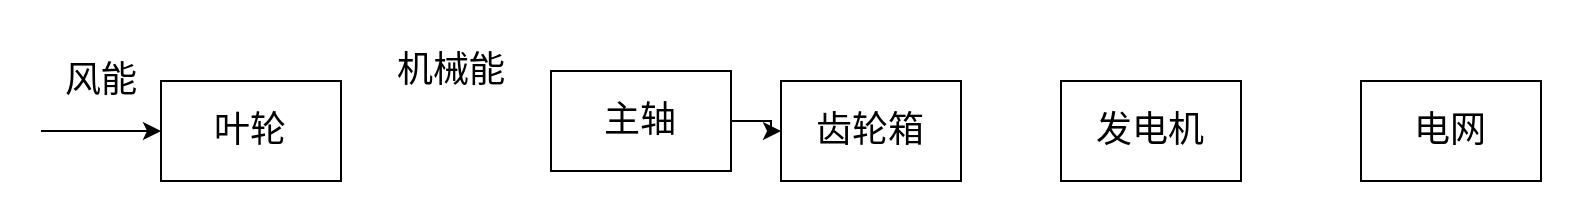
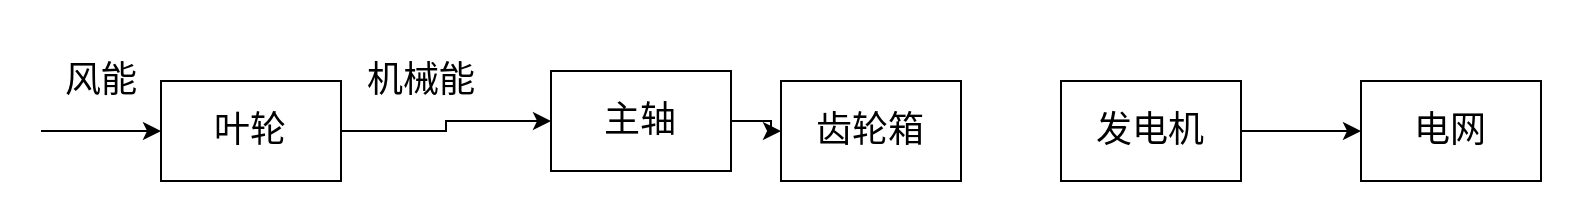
node "机械能": moved (451, 71) -> (421, 81)
edge "叶轮" -> "主轴": added
edge "发电机" -> "电网": added
